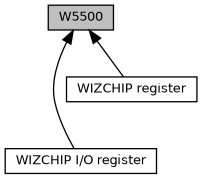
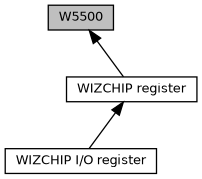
edge "WIZCHIP I/O register" -> "W5500": now "WIZCHIP I/O register" -> "WIZCHIP register"
